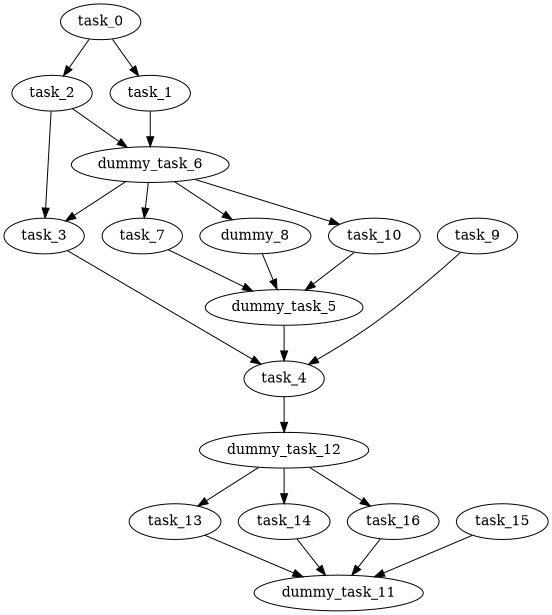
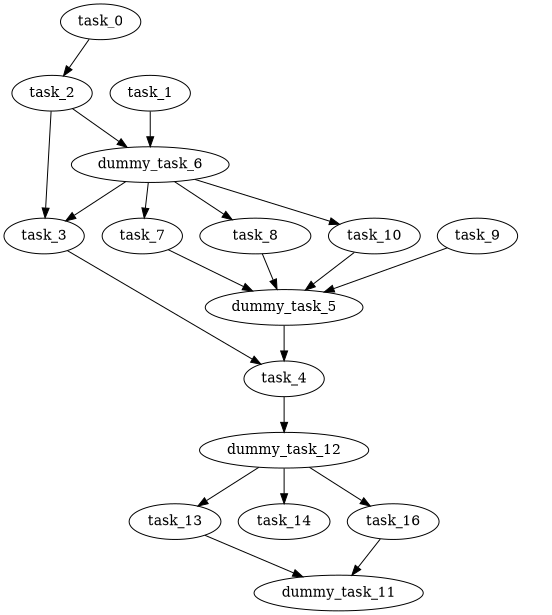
edge "task_0" -> "task_1": removed
node "dummy_8": label "dummy_8" -> "task_8"
edge "task_9" -> "task_4": now "task_9" -> "dummy_task_5"
node "task_15": removed
edge "task_14" -> "dummy_task_11": removed
